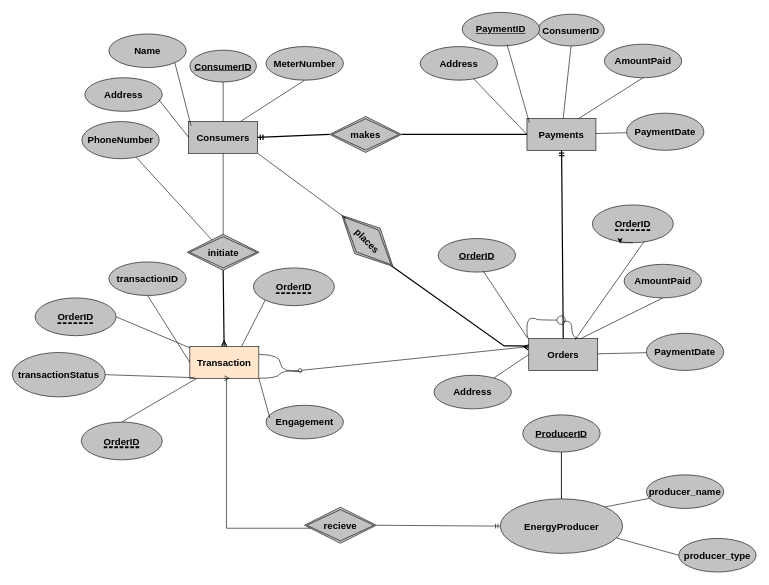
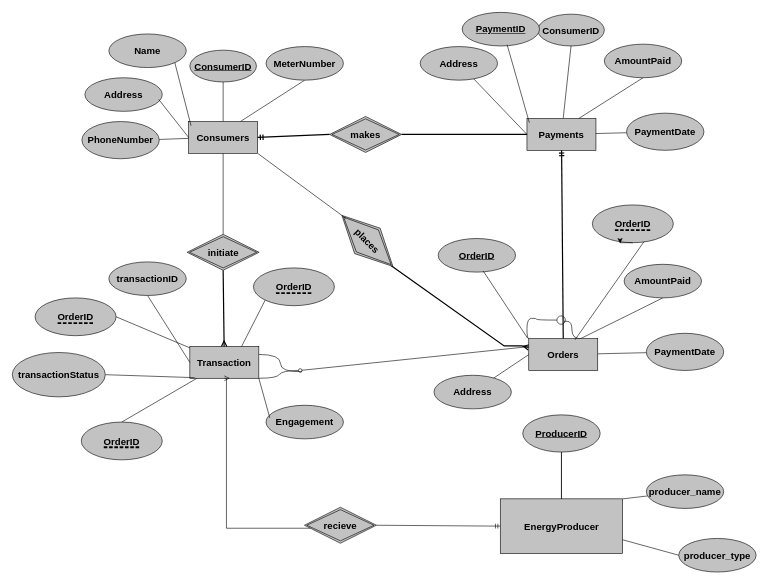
edge "PhoneNumber" -- "initiate": now "PhoneNumber" -- "Consumers"
node "Transaction": fillcolor #ffe6cc -> #c2c2c2
node "EnergyProducer": shape ellipse -> rectangle
